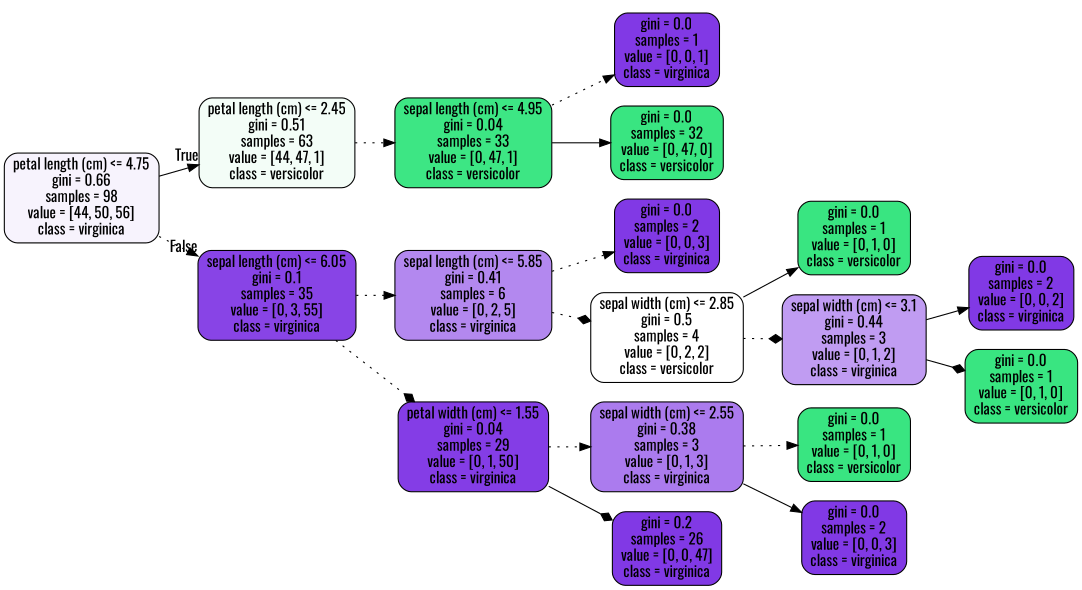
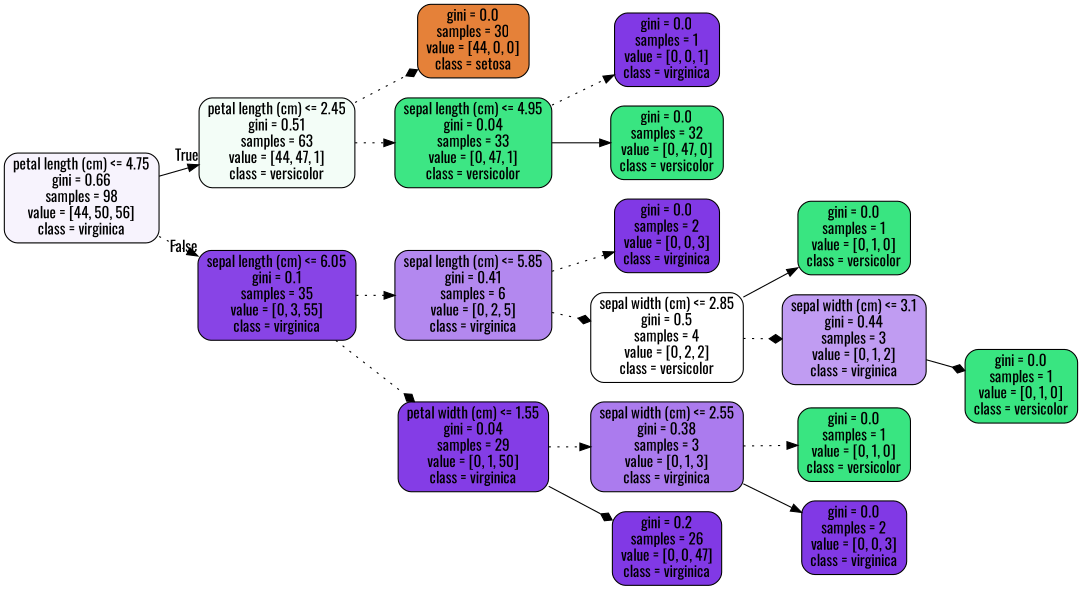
node "gini = 0.0 samples = 30 value = [44, 0, 0] class = setosa": added
node "gini = 0.0 samples = 2 value = [0, 0, 2] class = virginica": removed
